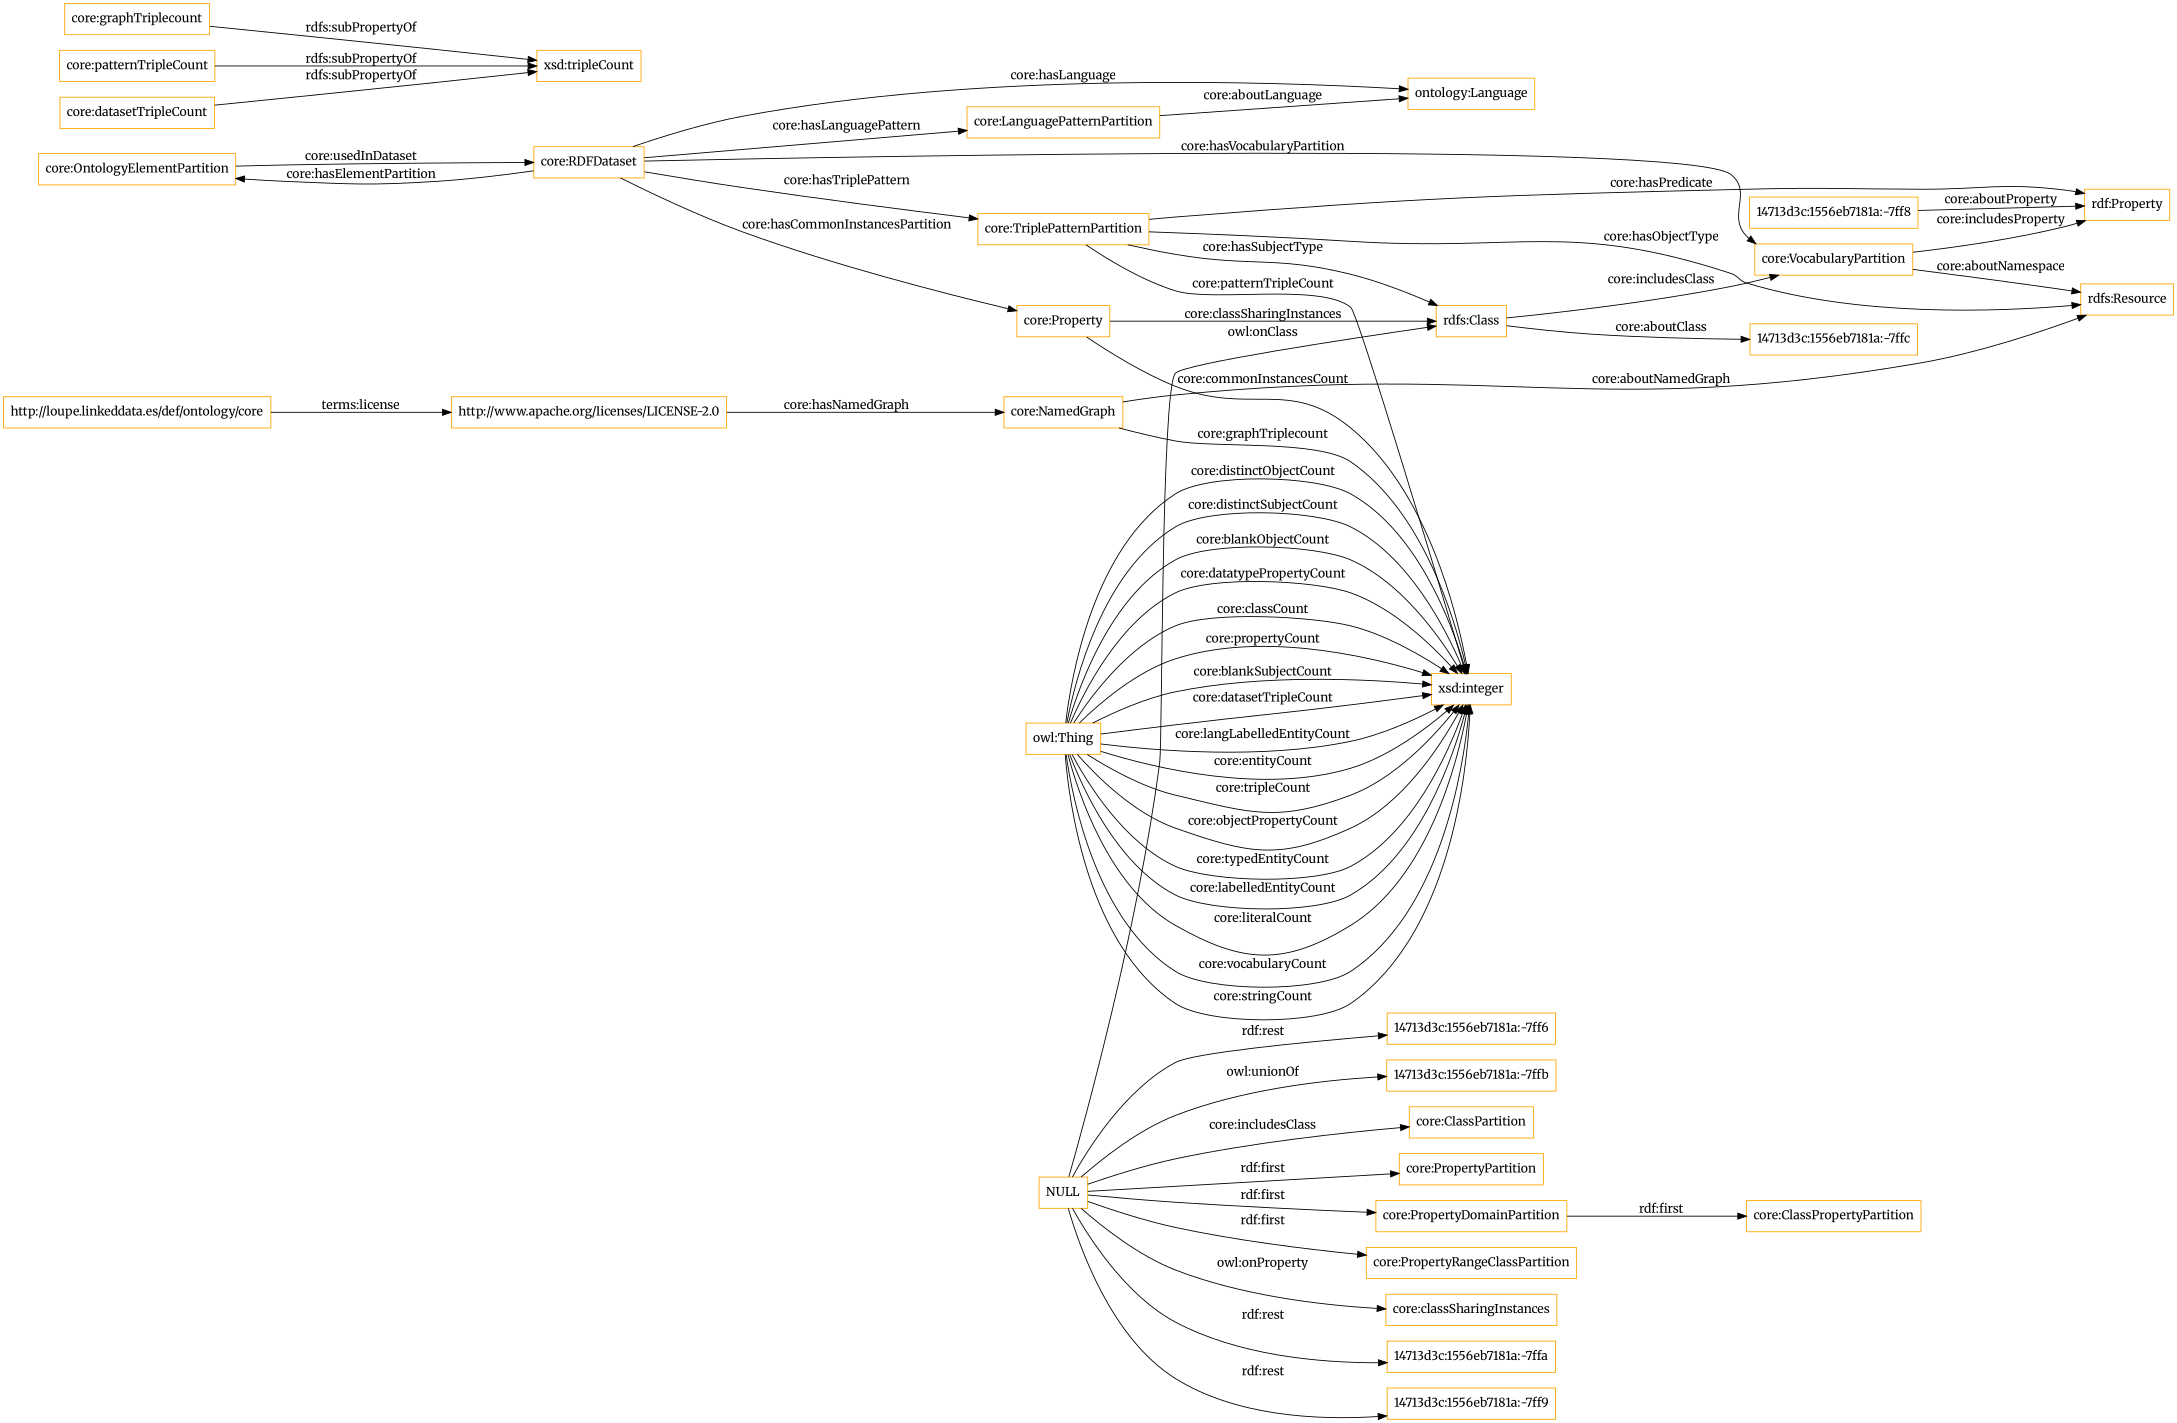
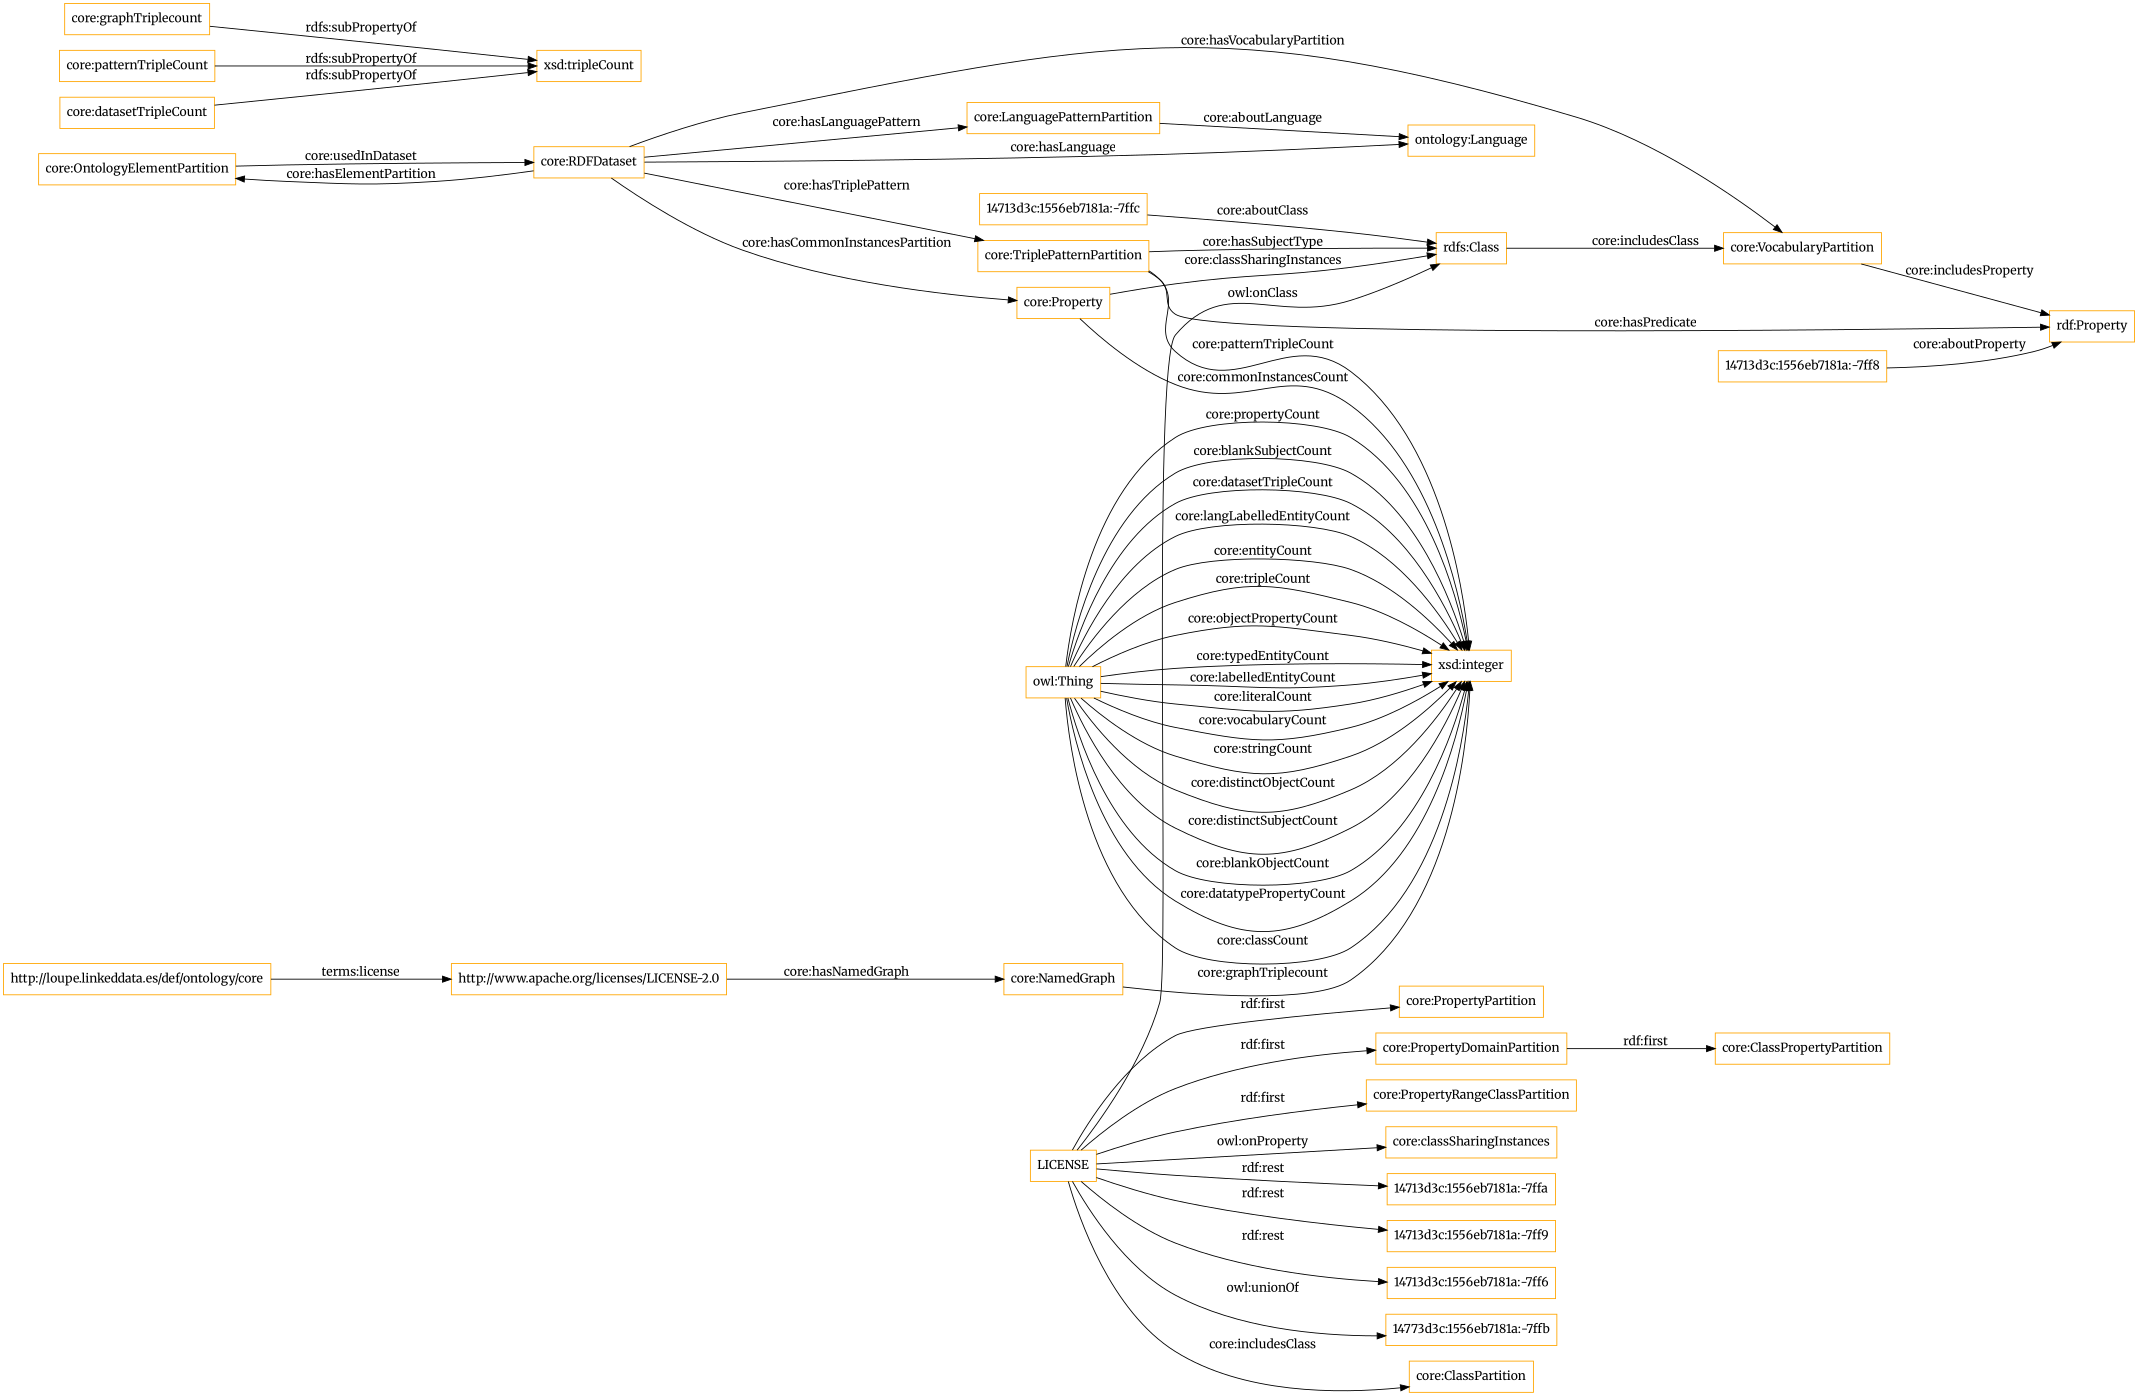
node "rdfs:Resource": removed
edge "rdfs:Class" -> "14713d3c:1556eb7181a:-7ffc": reversed
node "14713d3c:1556eb7181a:-7ffb": label "14713d3c:1556eb7181a:-7ffb" -> "14773d3c:1556eb7181a:-7ffb"
node "NULL": label "NULL" -> "LICENSE"
